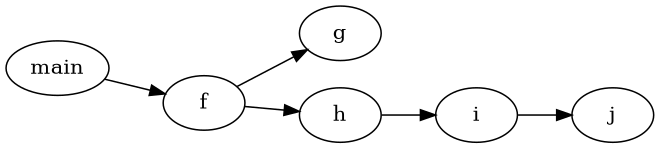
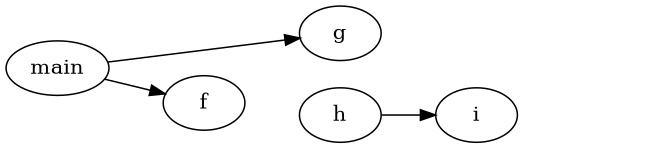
edge "f" -> "g": now "main" -> "g"
edge "f" -> "h": removed
node "j": removed
